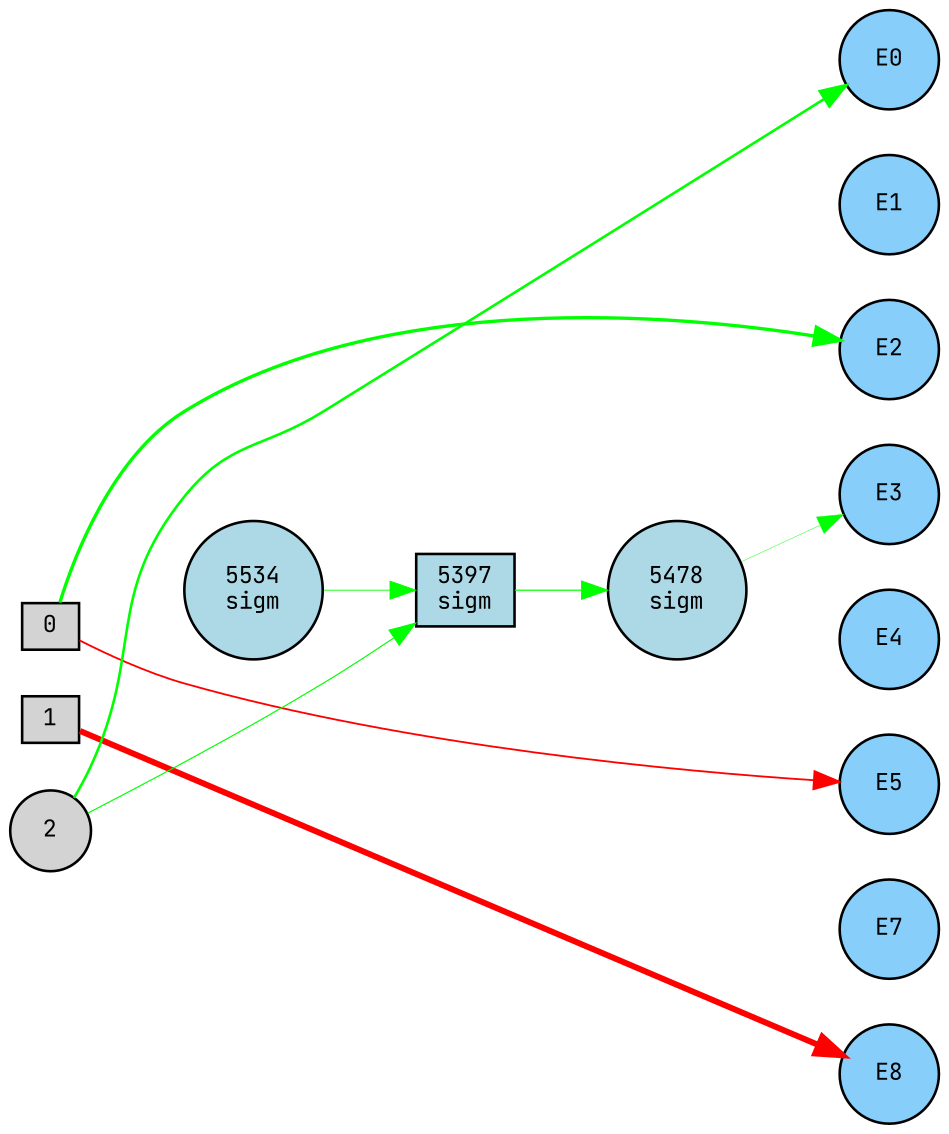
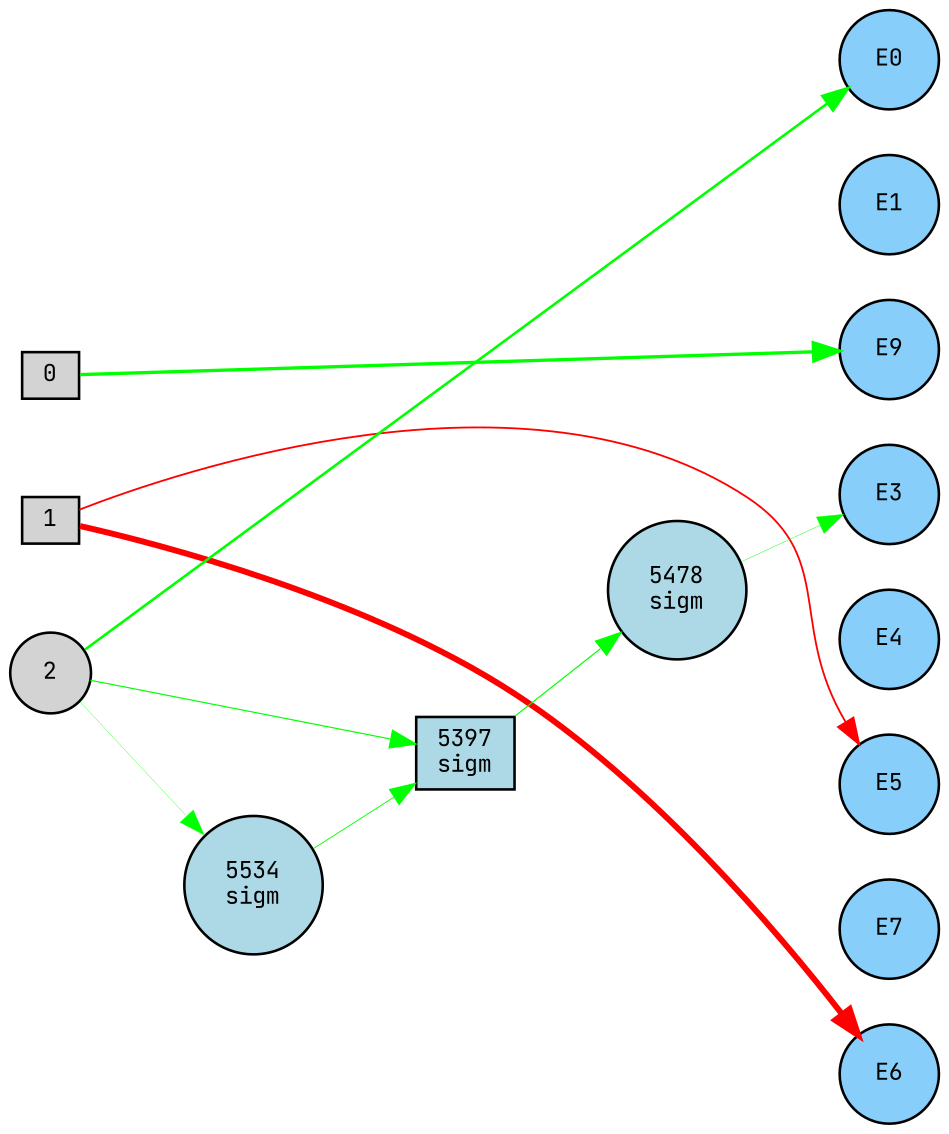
node "E2": label "E2" -> "E9"
edge "0" -> "E5": now "1" -> "E5"
edge "2" -> "5534 sigm": added
node "E8": label "E8" -> "E6"
